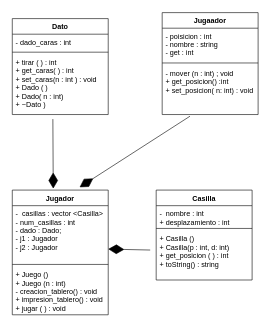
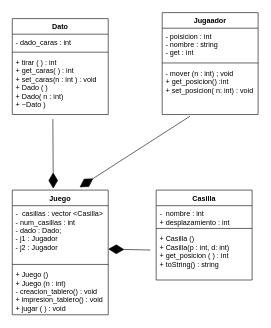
node "Jugador": label "Jugador" -> "Juego"
